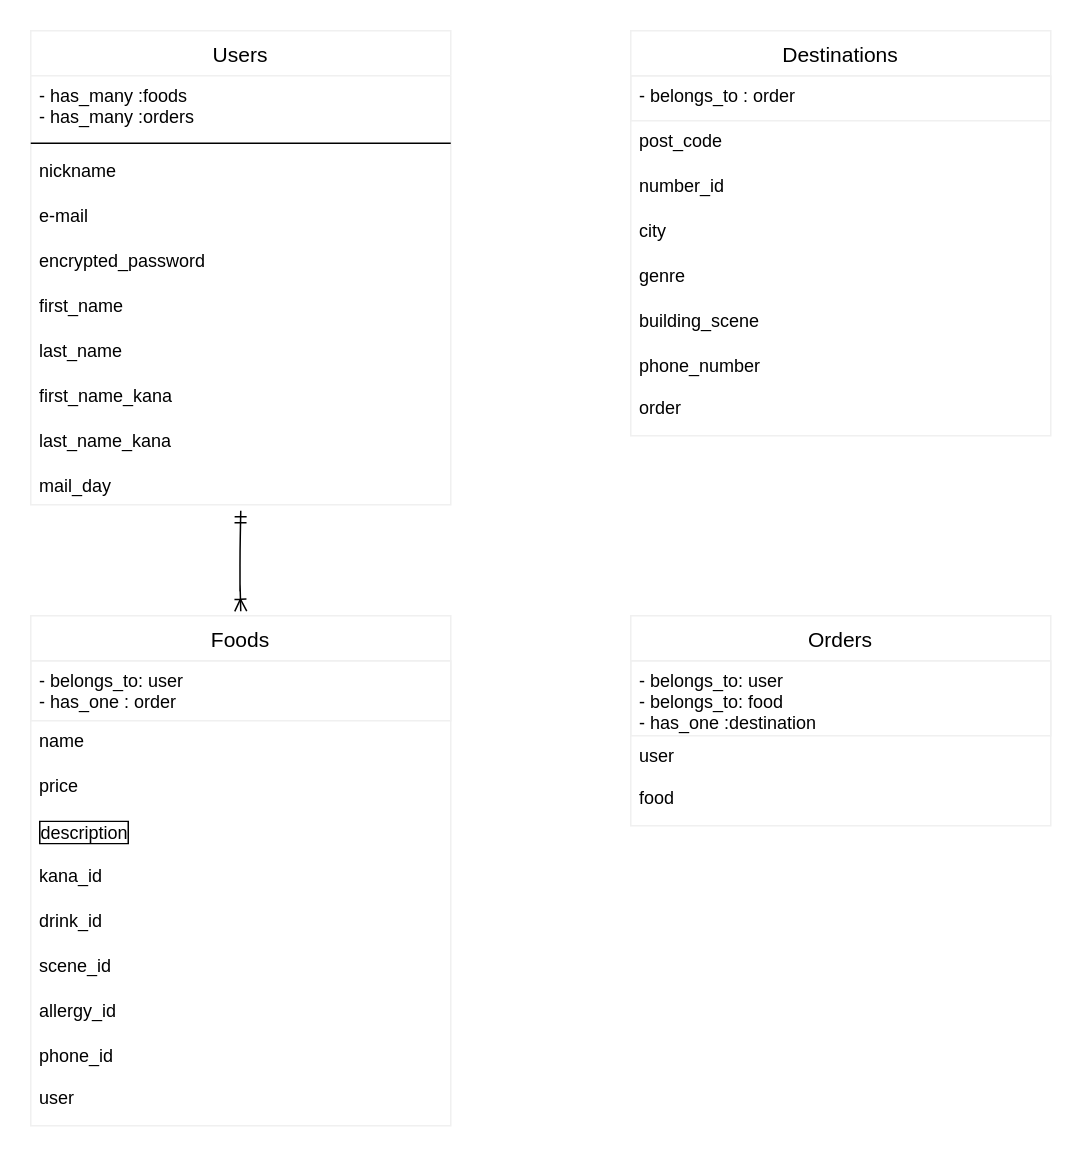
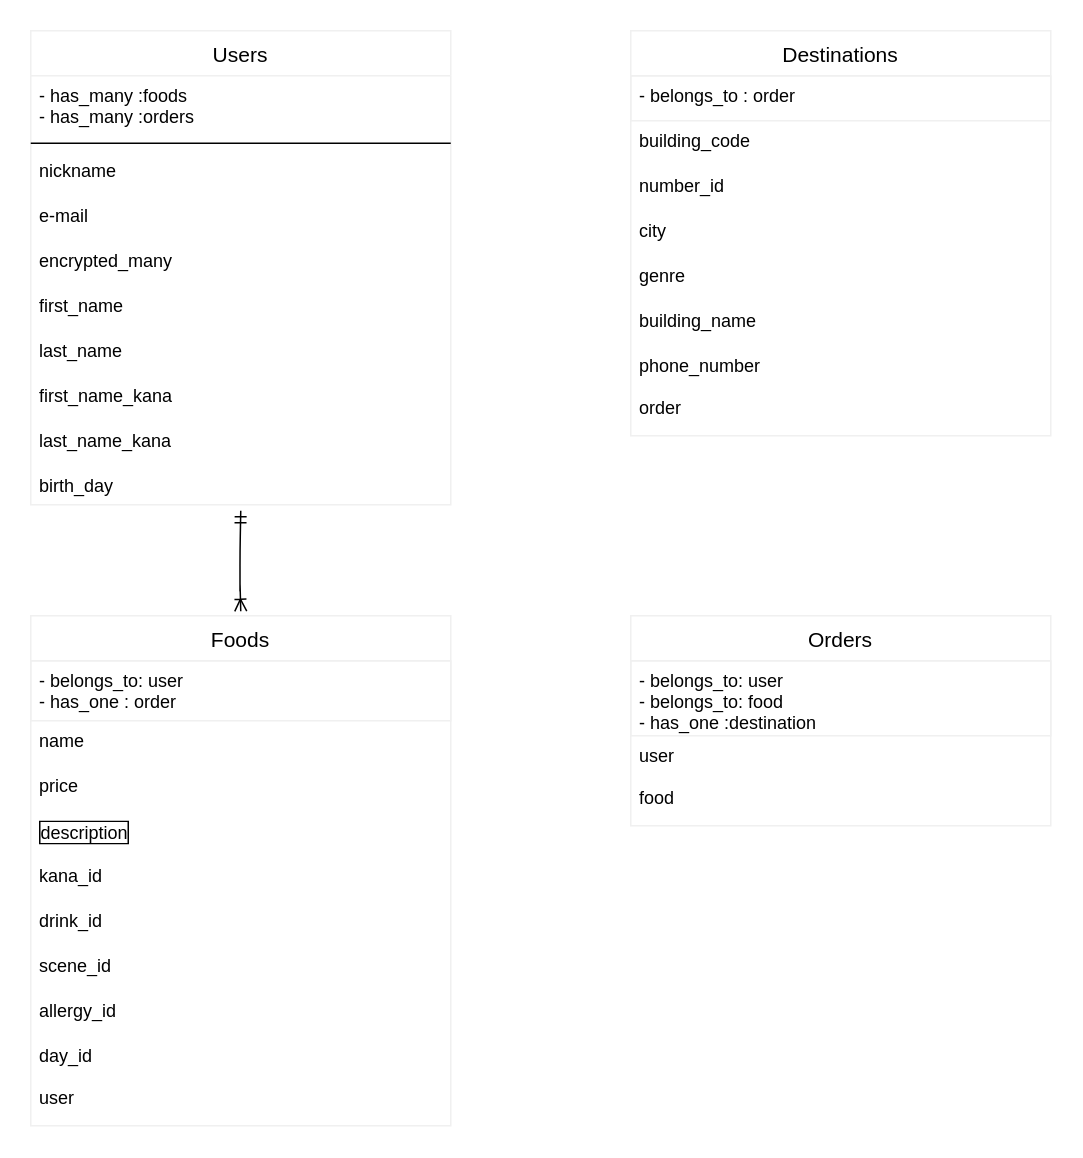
node "post_code": label "post_code" -> "building_code"
node "encrypted_password": label "encrypted_password" -> "encrypted_many"
node "building_scene": label "building_scene" -> "building_name"
node "mail_day": label "mail_day" -> "birth_day"
node "phone_id user": label "phone_id user" -> "day_id user"
